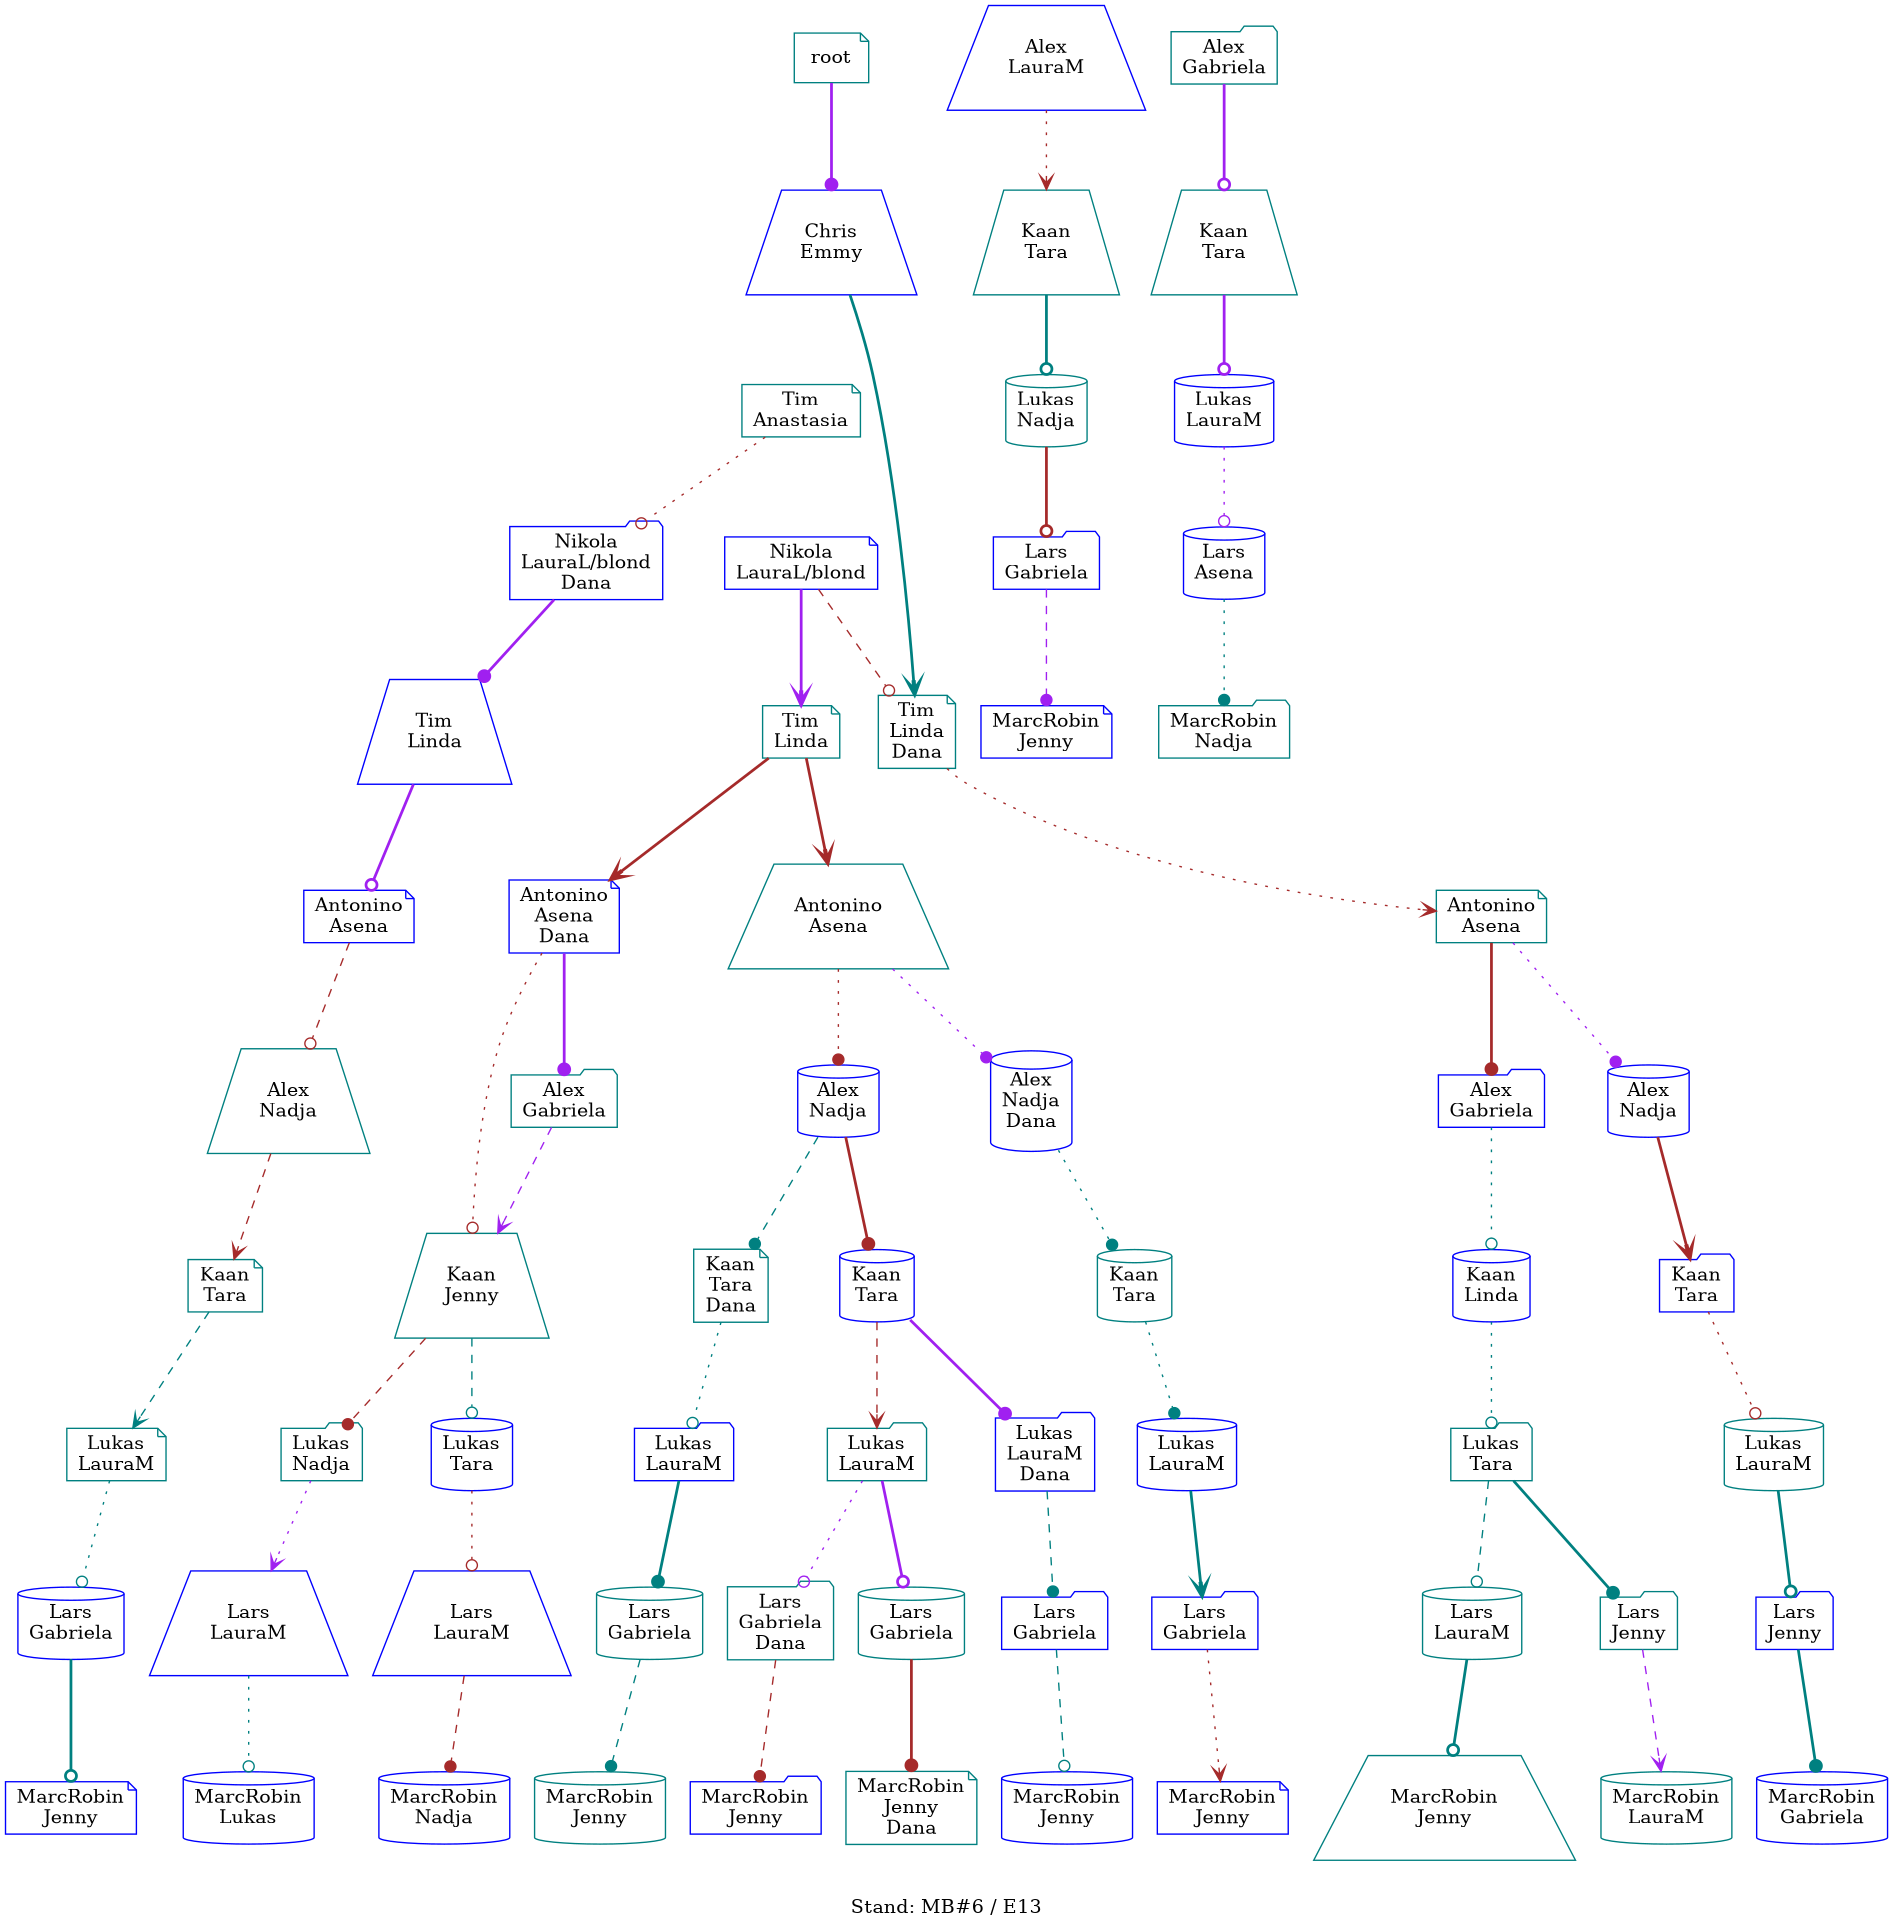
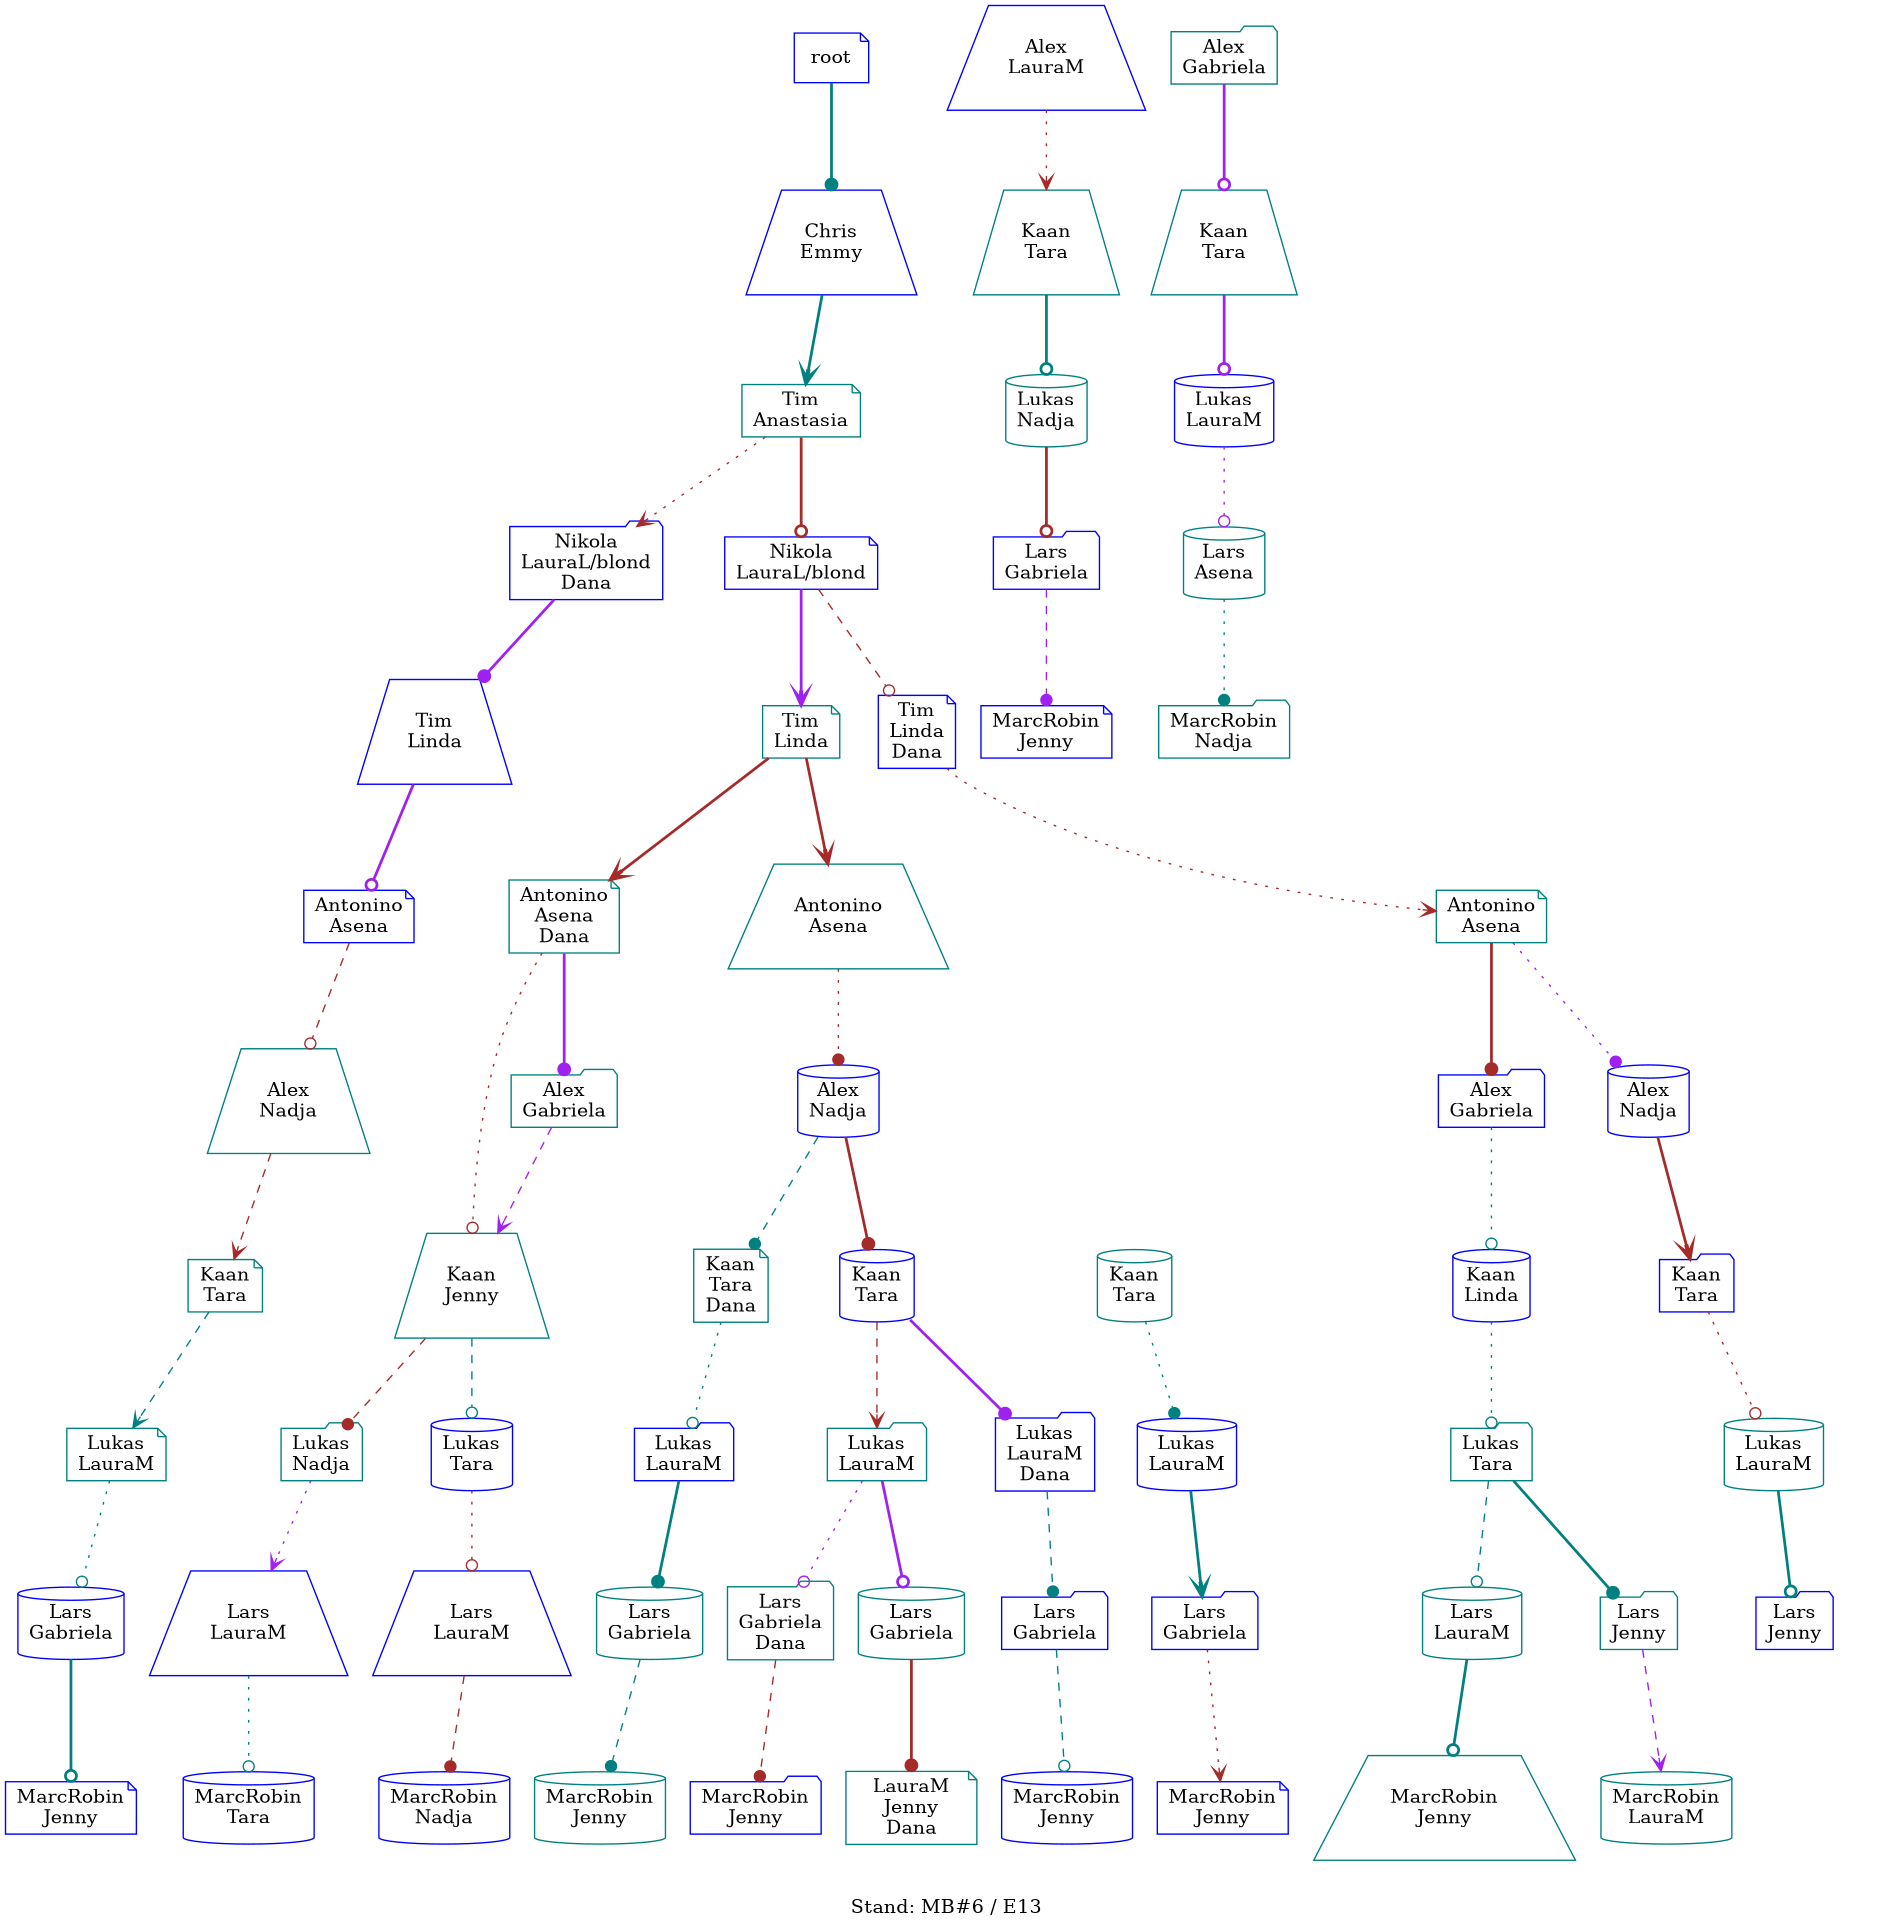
node "root": color teal -> blue
edge "root" -> "Chris Emmy": color purple -> teal
edge "Tim Anastasia" -> "Nikola LauraL/blond Dana": arrowhead odot -> vee
edge "Tim Anastasia" -> "Nikola LauraL/blond": added
edge "Chris Emmy" -> "Tim Linda Dana": now "Chris Emmy" -> "Tim Anastasia"
node "Lars Asena": color blue -> teal
node "Tim Linda Dana": color teal -> blue
node "Antonino Asena Dana": color blue -> teal
node "Alex Nadja Dana": removed
node "MarcRobin Lukas": label "MarcRobin Lukas" -> "MarcRobin Tara"
node "MarcRobin Jenny Dana": label "MarcRobin Jenny Dana" -> "LauraM Jenny Dana"
node "MarcRobin Gabriela": removed
